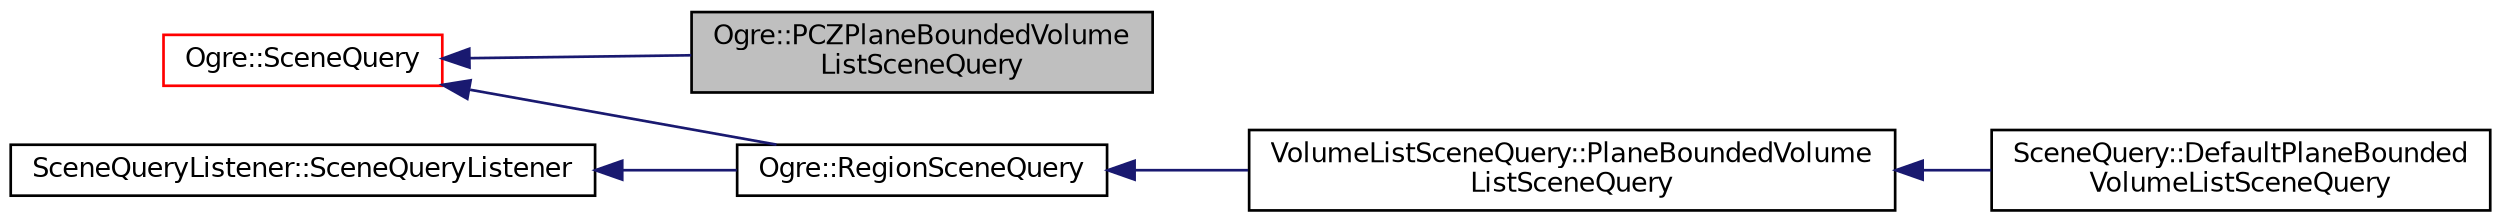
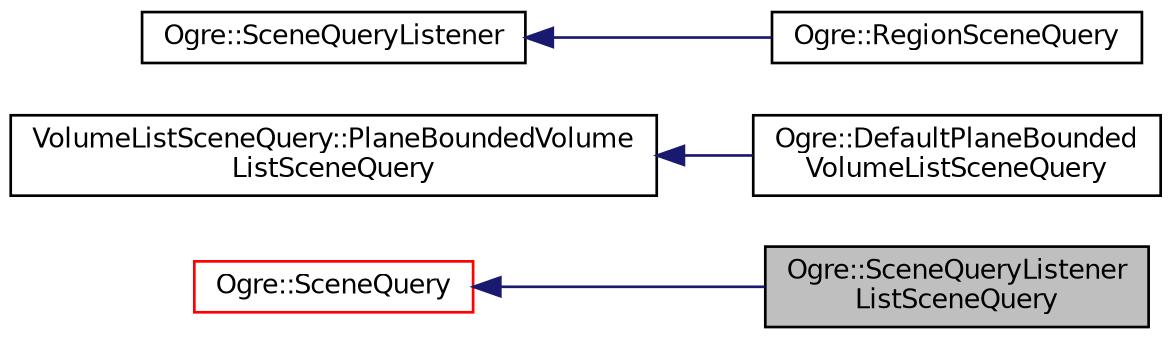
node "Ogre::PCZPlaneBoundedVolume ListSceneQuery": label "Ogre::PCZPlaneBoundedVolume ListSceneQuery" -> "Ogre::SceneQueryListener ListSceneQuery"
edge "Ogre::RegionSceneQuery" -> "Ogre::SceneQuery": removed
node "SceneQueryListener::SceneQueryListener": label "SceneQueryListener::SceneQueryListener" -> "Ogre::SceneQueryListener"
edge "VolumeListSceneQuery::PlaneBoundedVolume ListSceneQuery" -> "Ogre::RegionSceneQuery": removed
node "SceneQuery::DefaultPlaneBounded VolumeListSceneQuery": label "SceneQuery::DefaultPlaneBounded VolumeListSceneQuery" -> "Ogre::DefaultPlaneBounded VolumeListSceneQuery"
